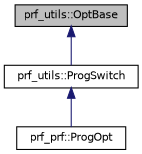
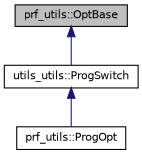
node "prf_utils::ProgSwitch": label "prf_utils::ProgSwitch" -> "utils_utils::ProgSwitch"
node "prf_prf::ProgOpt": label "prf_prf::ProgOpt" -> "prf_utils::ProgOpt"
